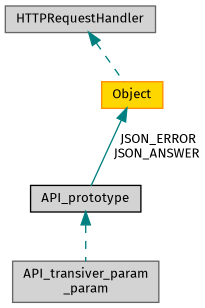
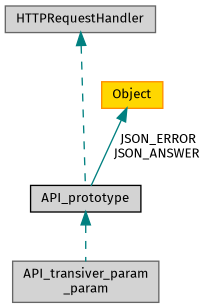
edge "Object" -> "HTTPRequestHandler": now "API_prototype" -> "HTTPRequestHandler"
